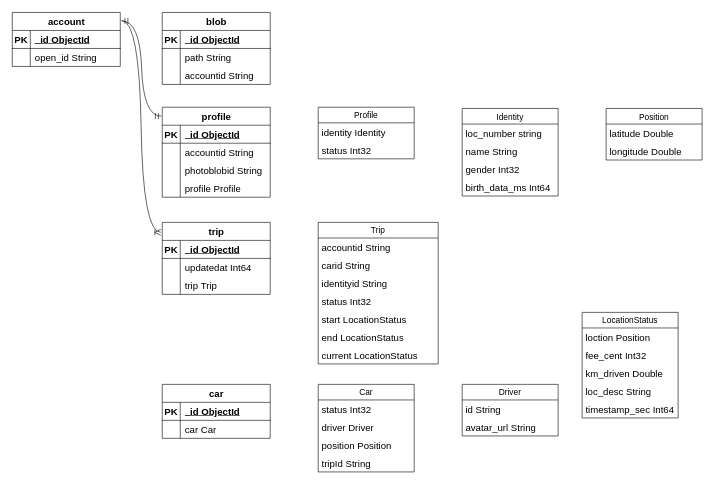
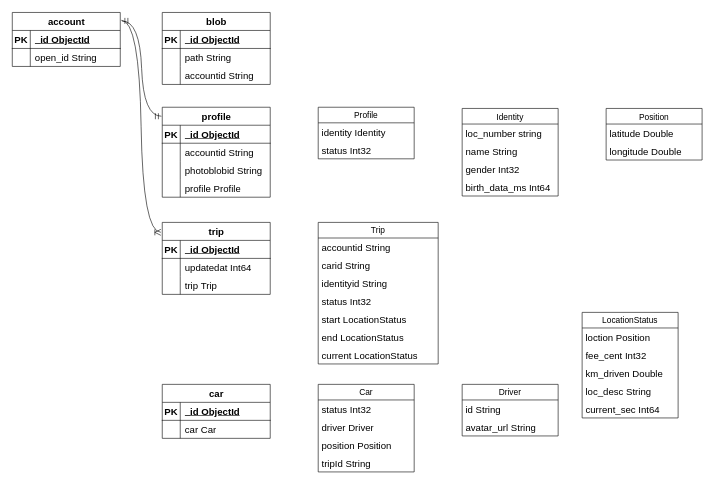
node "timestamp_sec Int64": label "timestamp_sec Int64" -> "current_sec Int64"
